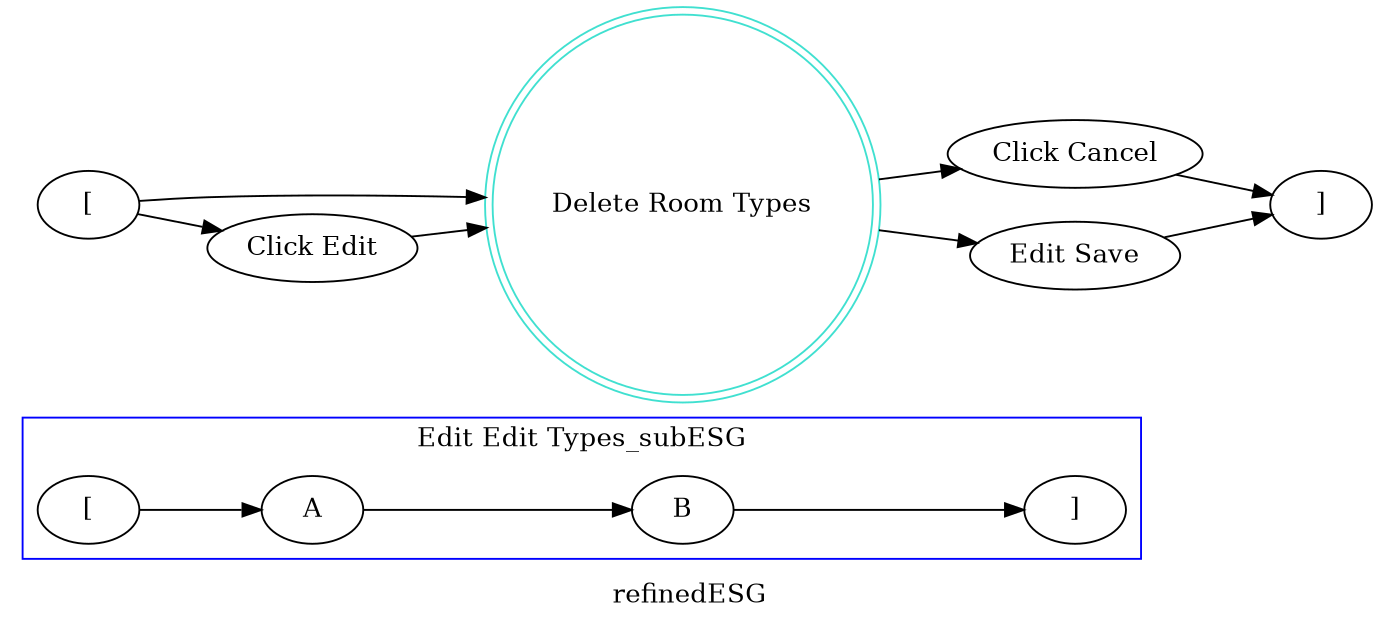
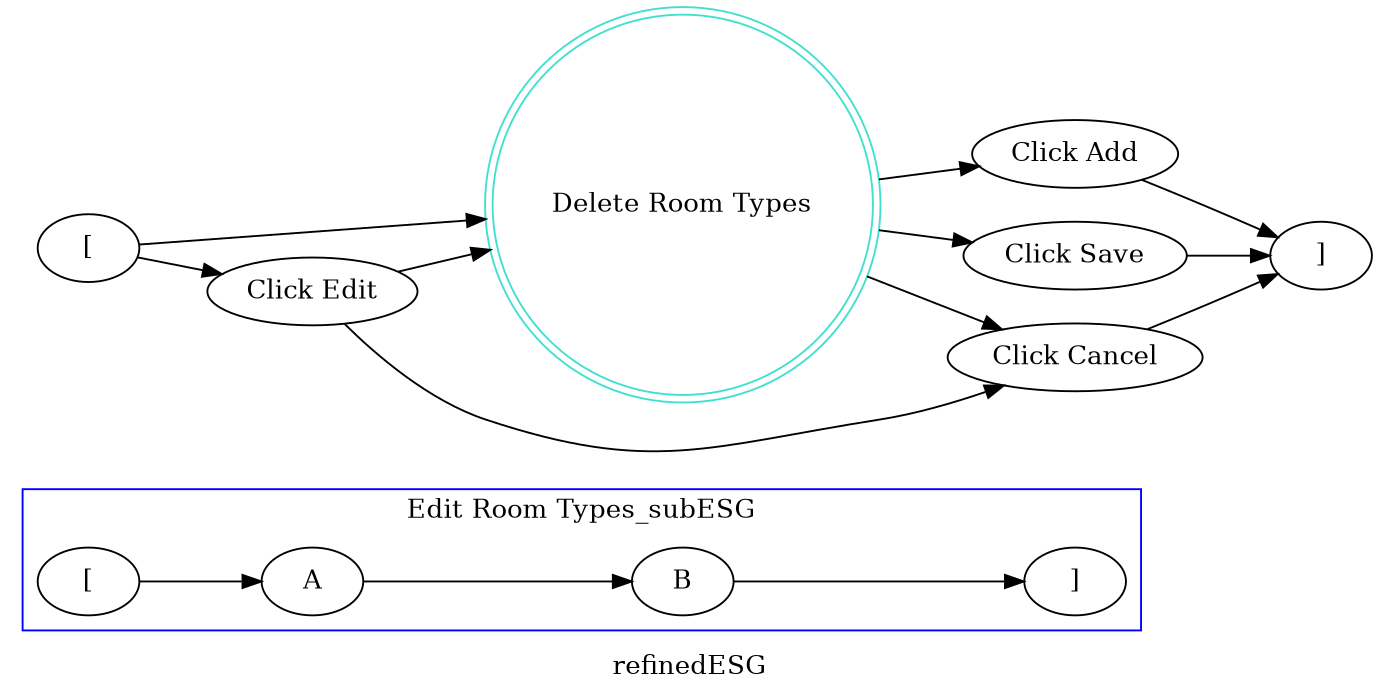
node "Click Add": added
node "Edit Save": label "Edit Save" -> "Click Save"
cluster "Edit Edit Types_subESG": label "Edit Edit Types_subESG" -> "Edit Room Types_subESG"
edge "Click Edit" -> "Click Cancel": added
